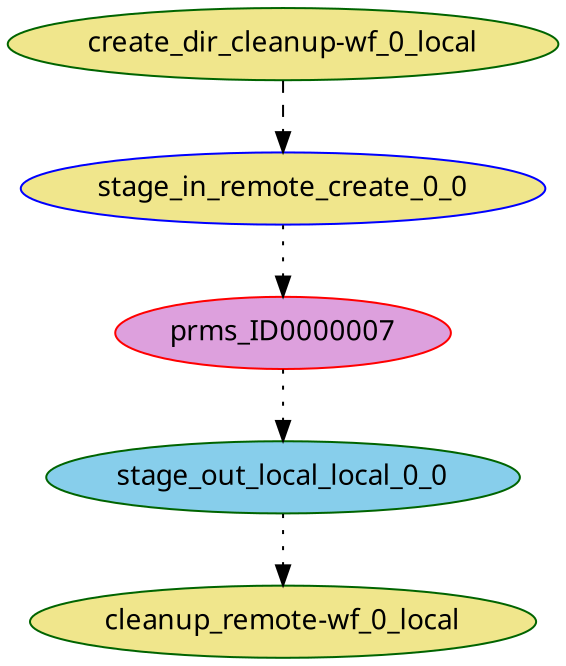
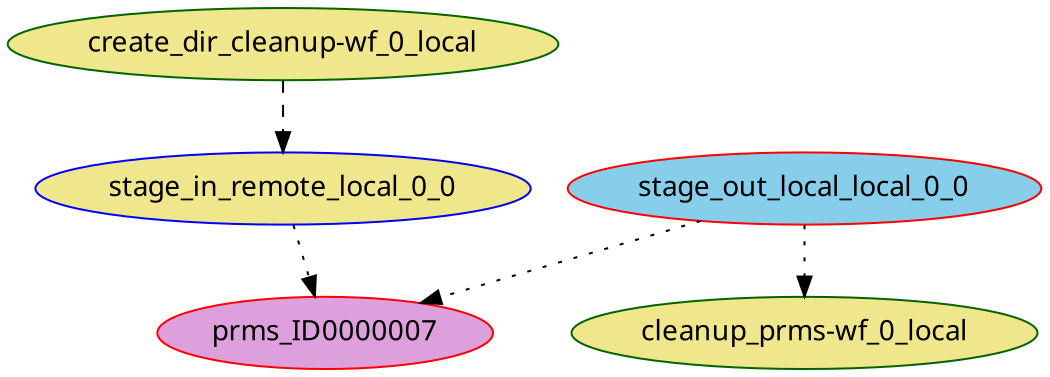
node "stage_in_remote_create_0_0": label "stage_in_remote_create_0_0" -> "stage_in_remote_local_0_0"
edge "prms_ID0000007" -> "stage_out_local_local_0_0": reversed
node "stage_out_local_local_0_0": color darkgreen -> red
node "cleanup_remote-wf_0_local": label "cleanup_remote-wf_0_local" -> "cleanup_prms-wf_0_local"
